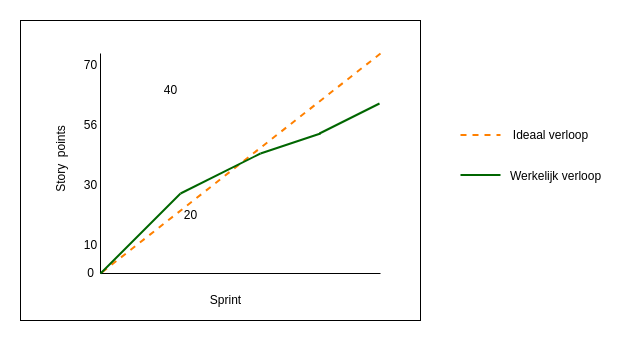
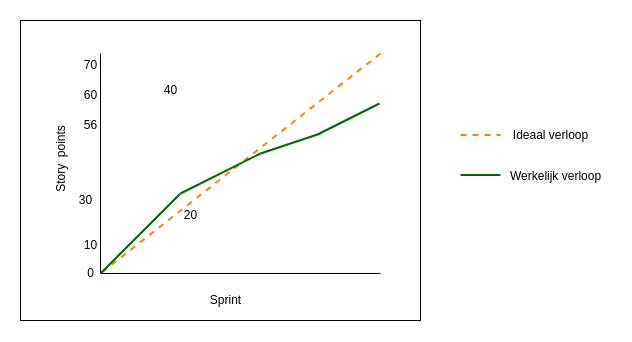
node "60": added
node "30": moved (91, 186) -> (86, 201)
